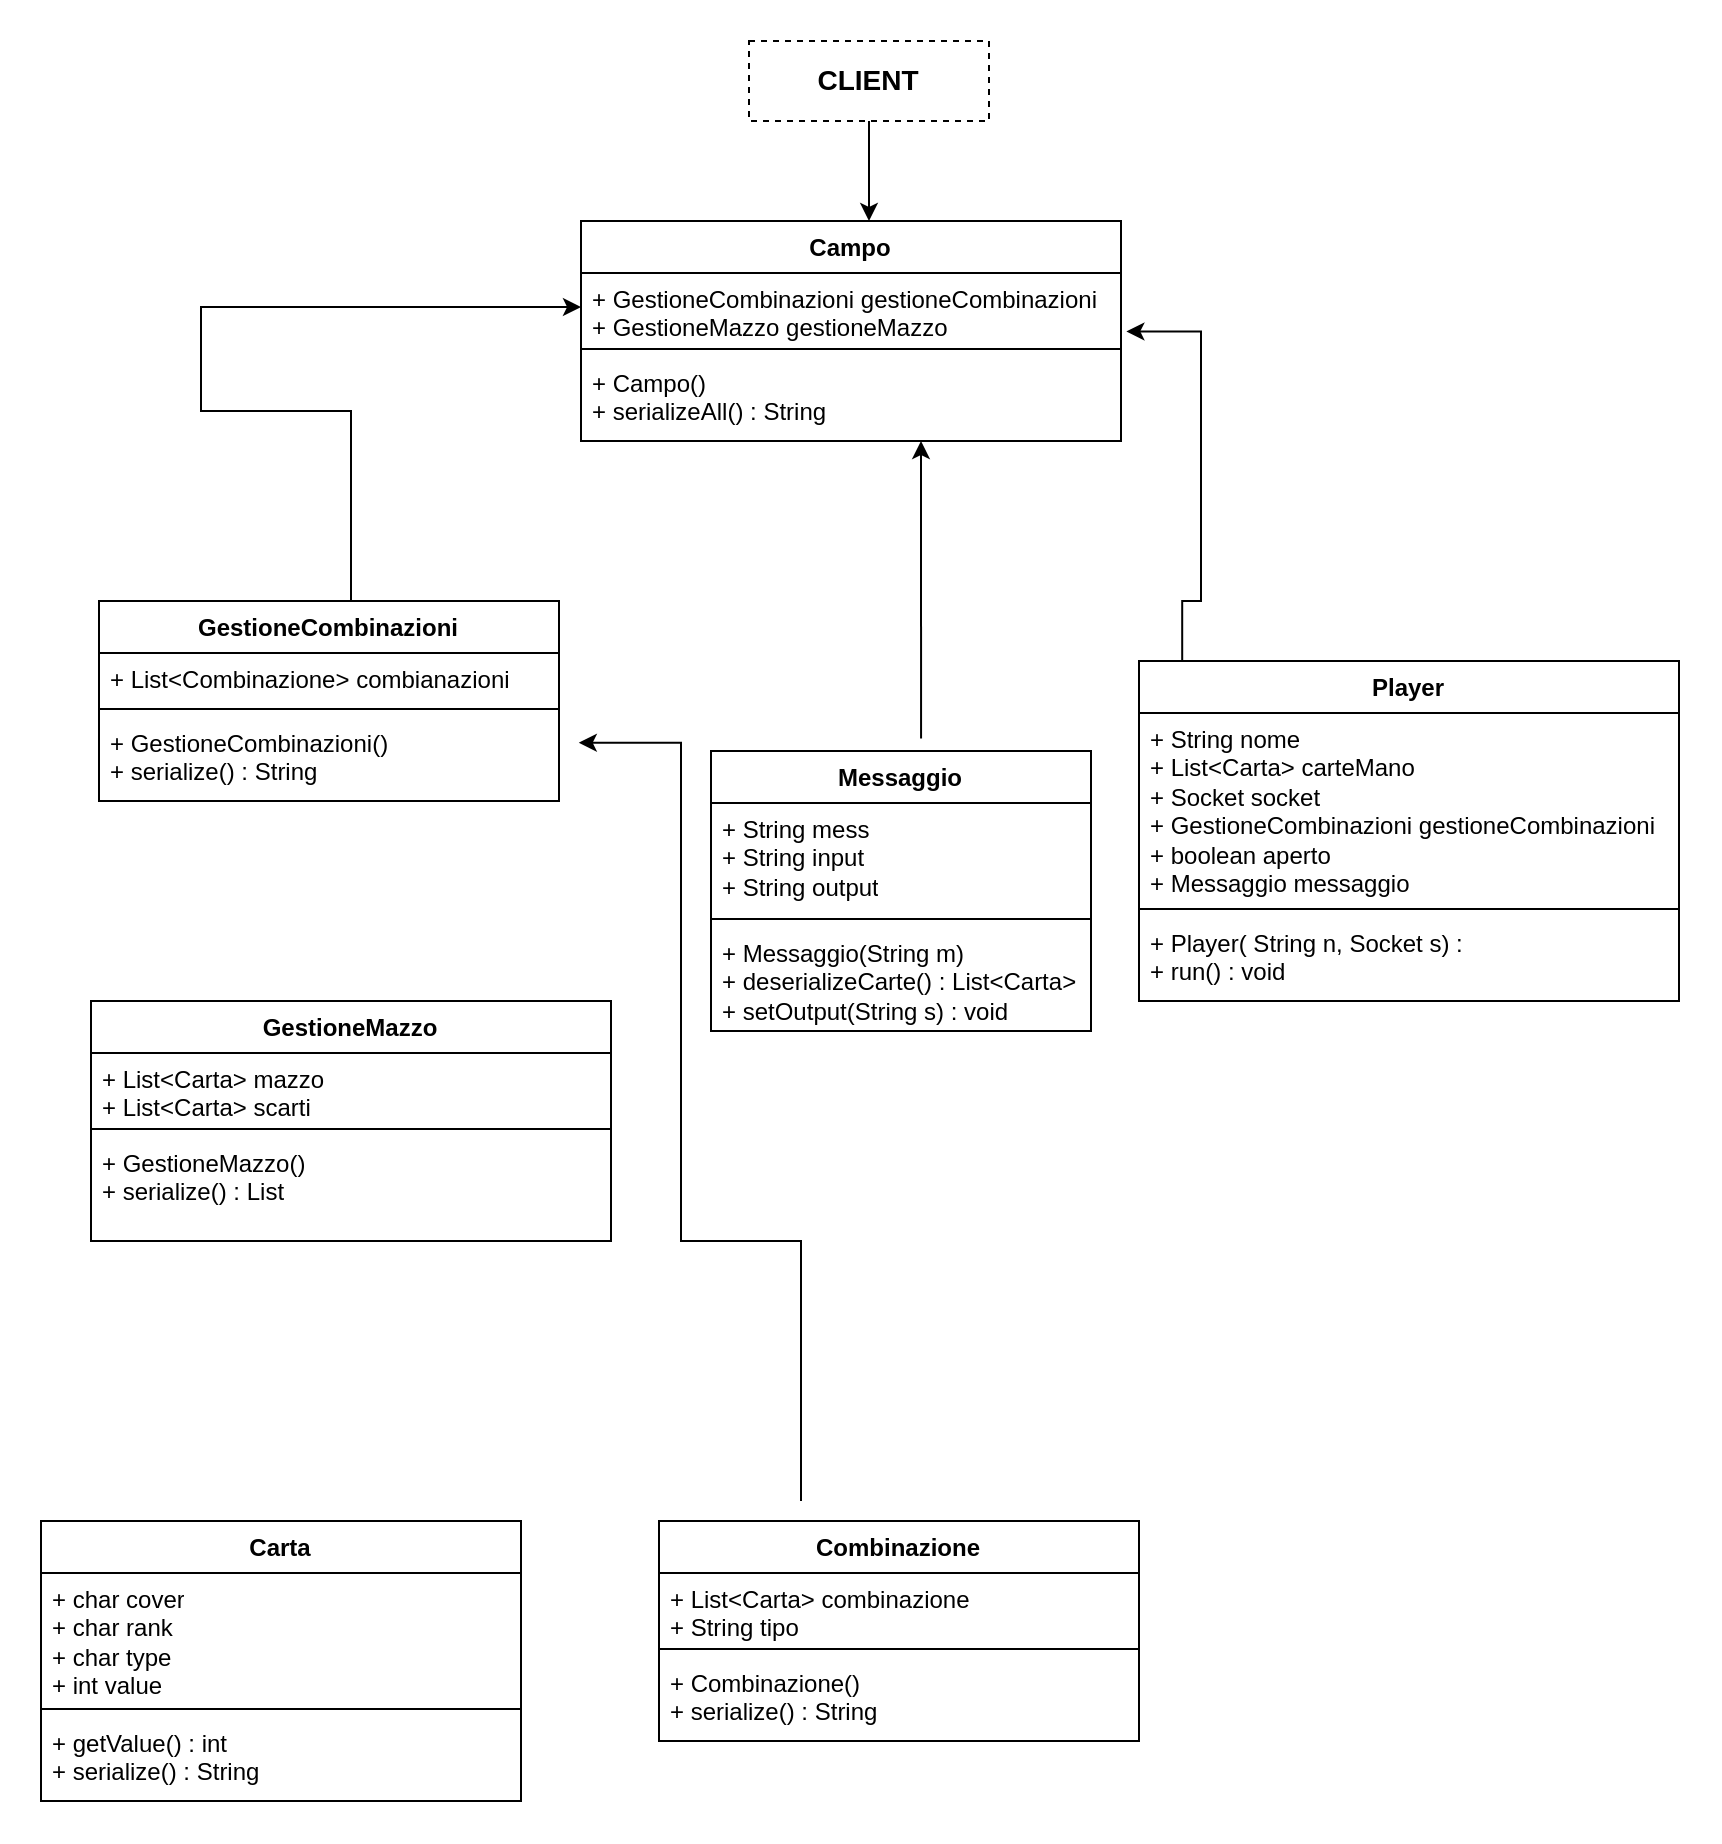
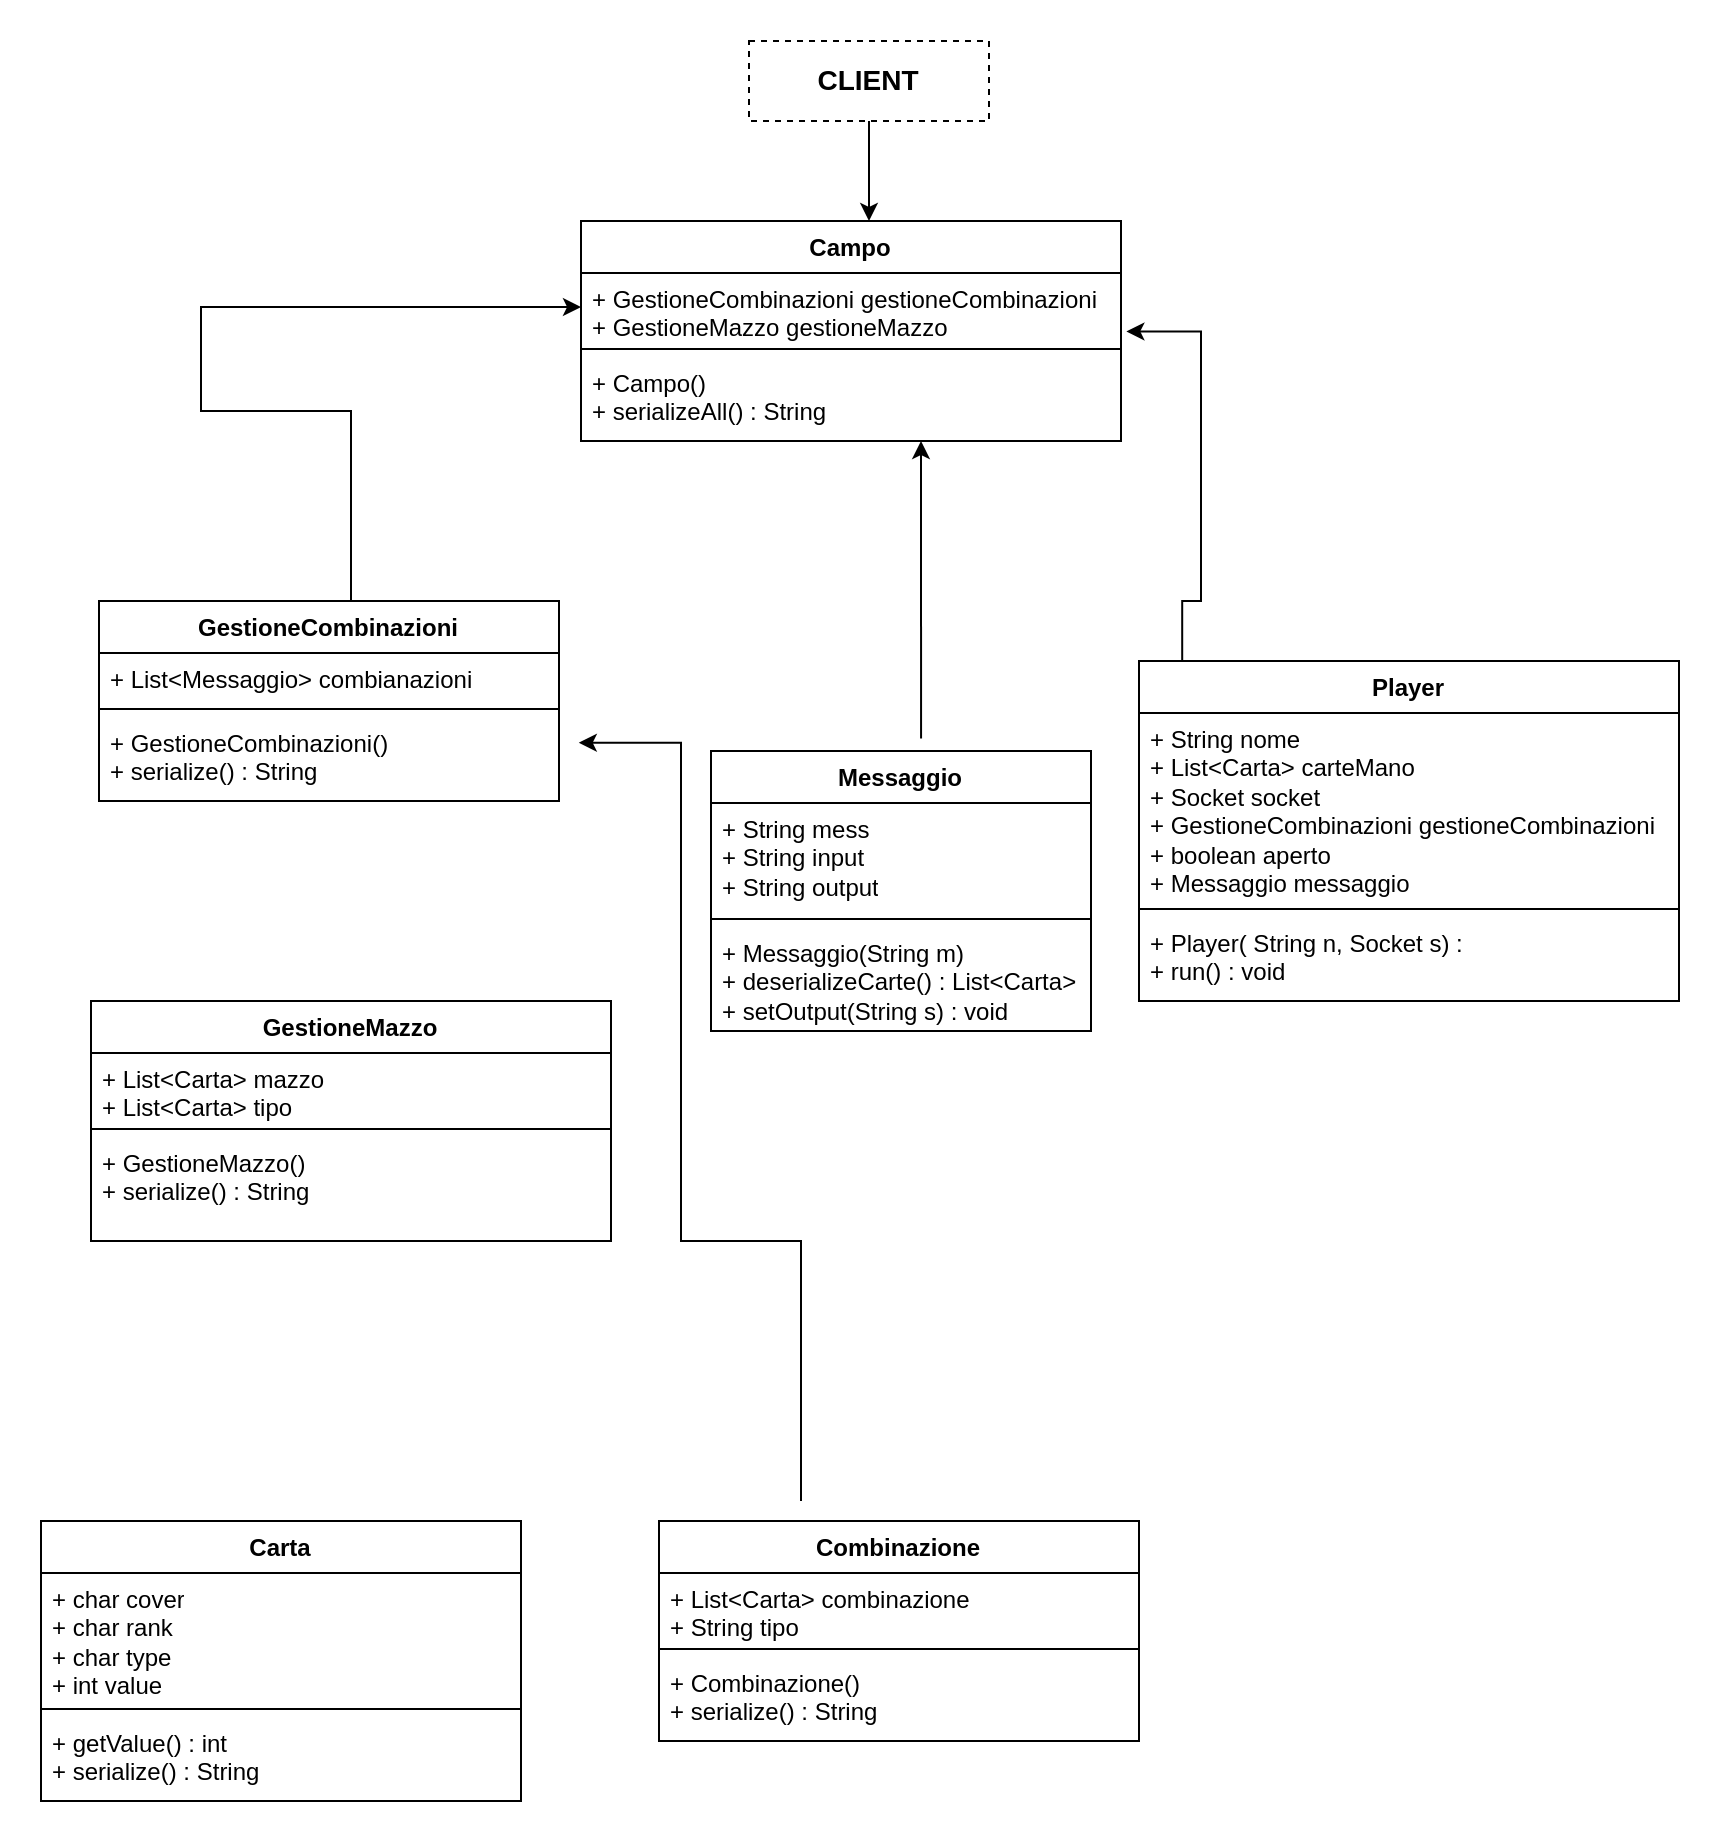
node "+ List<Combinazione> combianazioni": label "+ List<Combinazione> combianazioni" -> "+ List<Messaggio> combianazioni"
node "+ List<Carta> mazzo + List<Carta> scarti": label "+ List<Carta> mazzo + List<Carta> scarti" -> "+ List<Carta> mazzo + List<Carta> tipo"
node "+ GestioneMazzo() + serialize() : List": label "+ GestioneMazzo() + serialize() : List" -> "+ GestioneMazzo() + serialize() : String"
